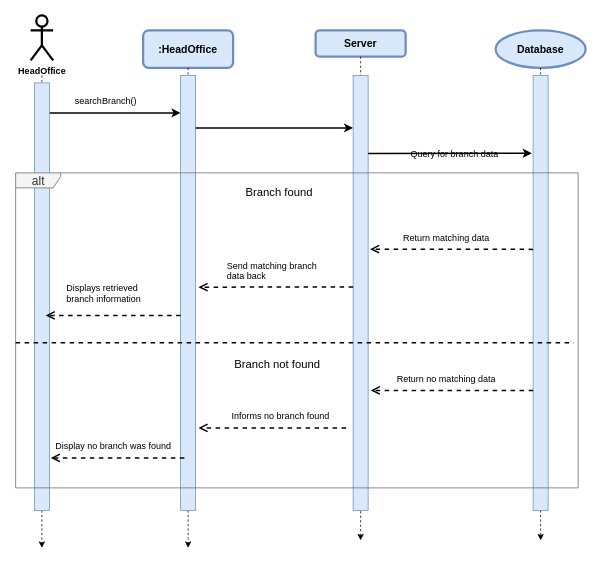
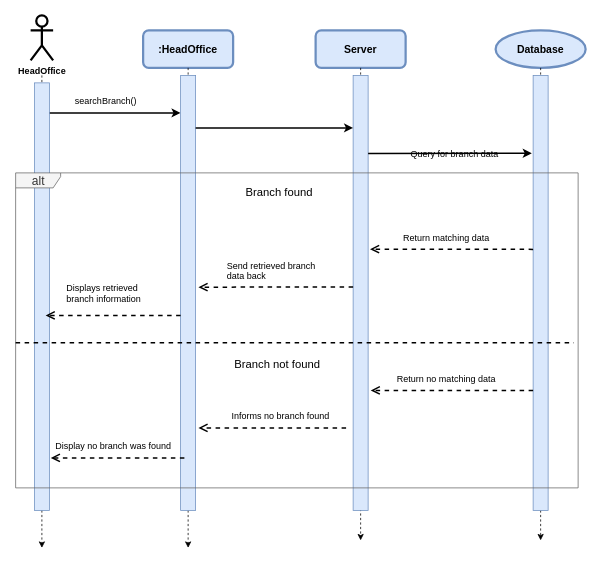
node "Server": size 90x26 -> 90x38
node "Send matching branch data back": label "Send matching branch data back" -> "Send retrieved branch data back"
